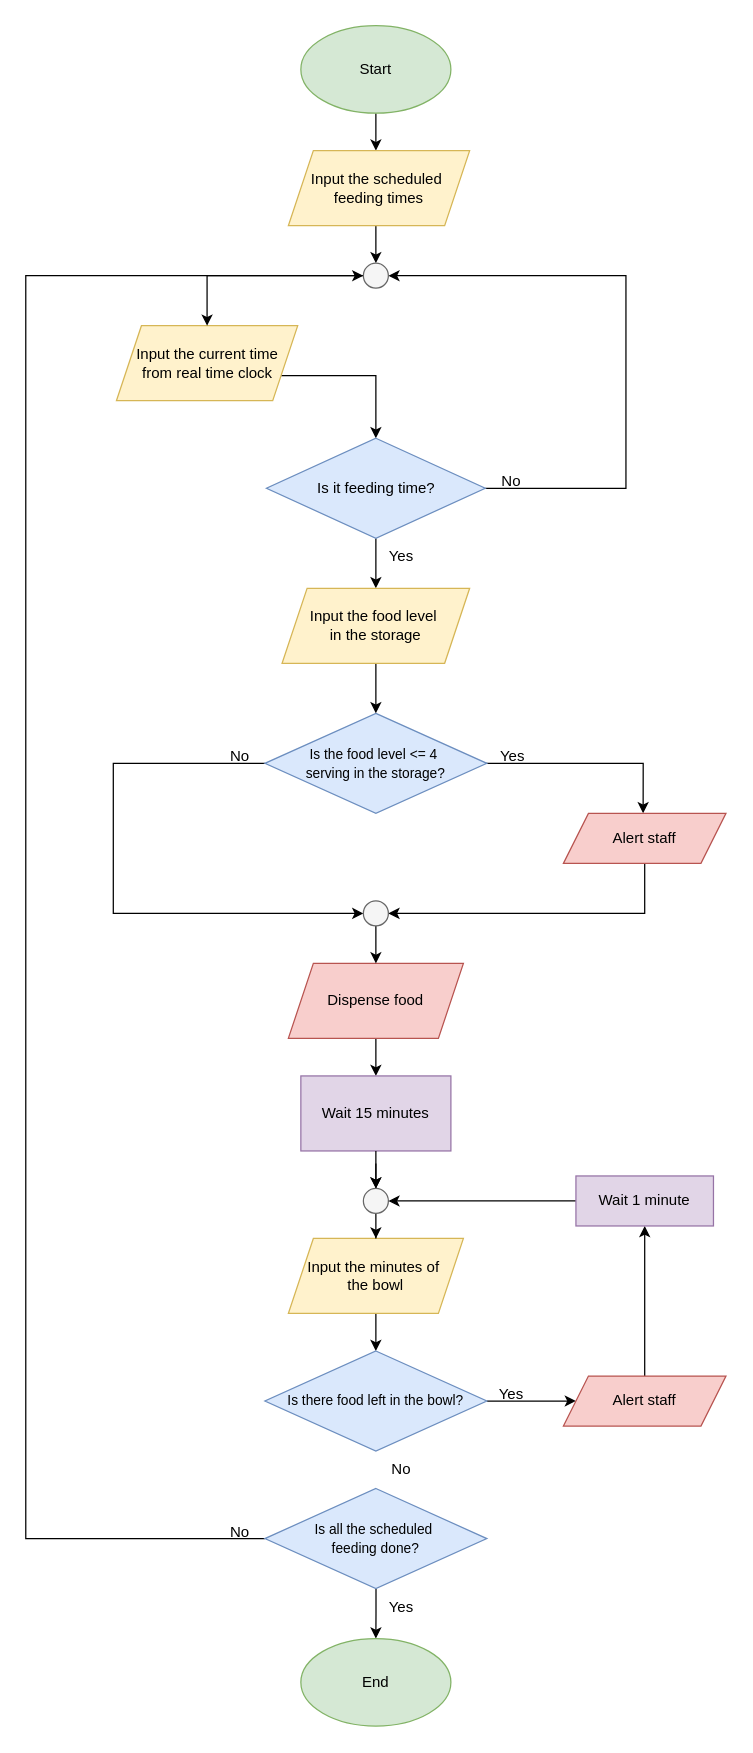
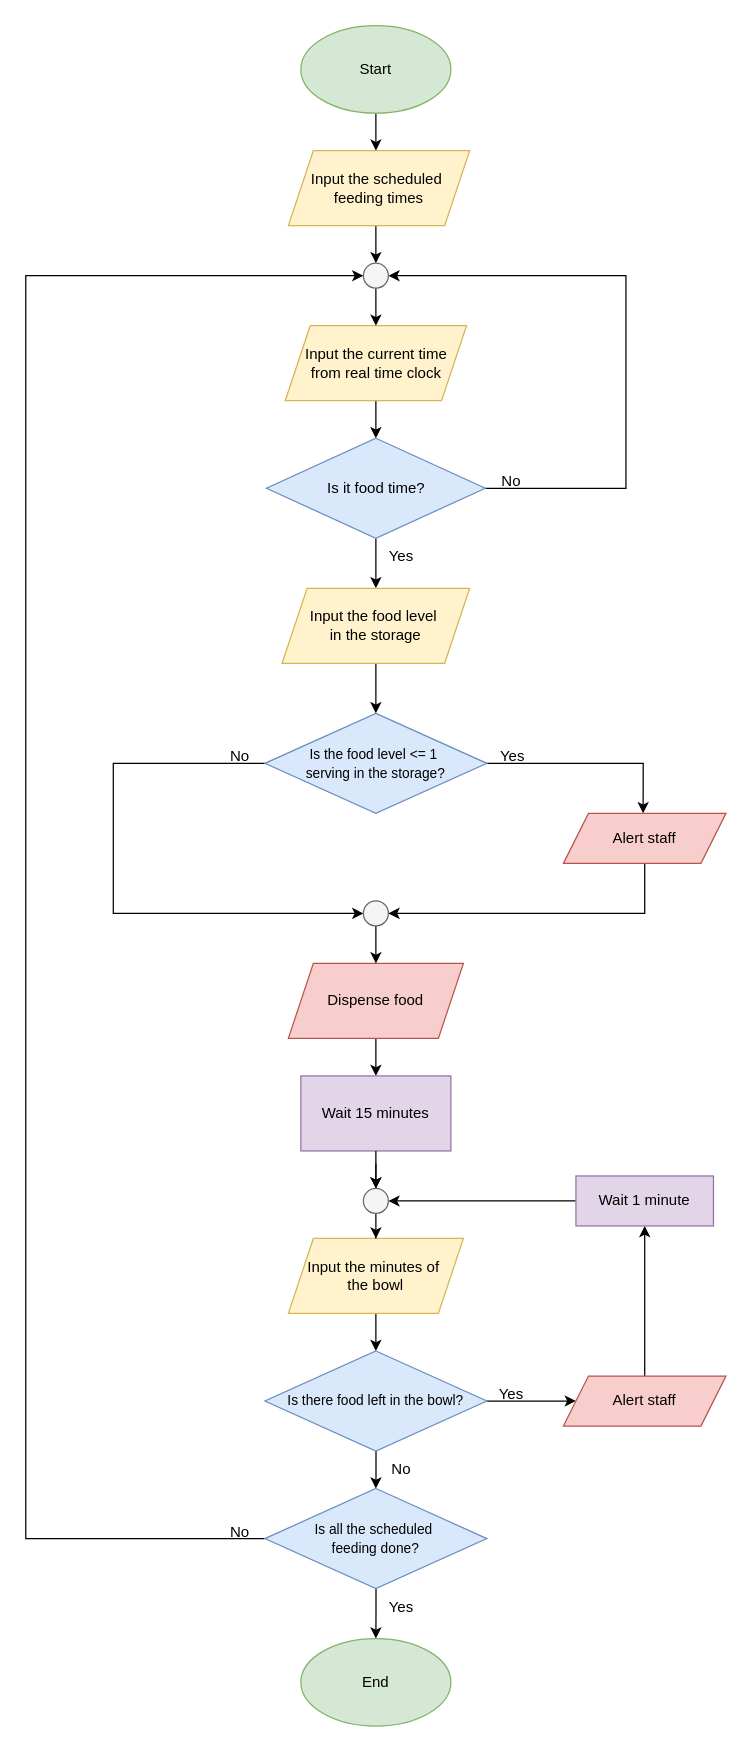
node "Input the current time from real time clock": moved (207, 363) -> (376, 363)
node "Is it feeding time?": label "Is it feeding time?" -> "Is it food time?"
node "Is the food level <= 4 serving in the storage?": label "Is the food level <= 4 serving in the storage?" -> "Is the food level <= 1 serving in the storage?"
edge "Is there food left in the bowl?" -> "Is all the scheduled feeding done?": added
